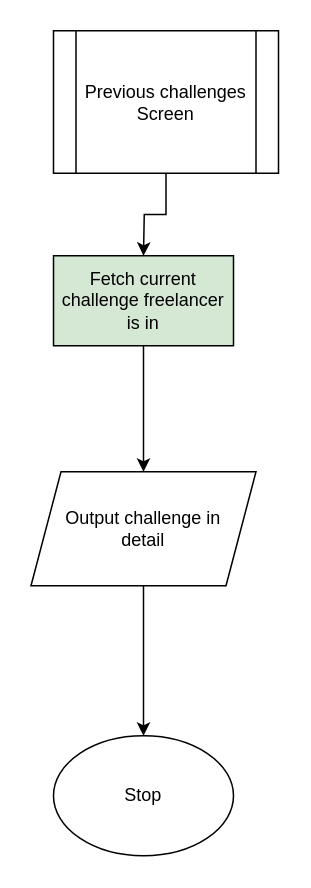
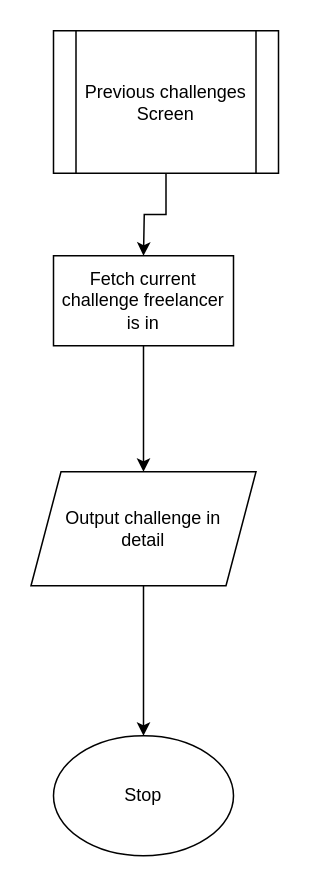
node "Fetch current challenge freelancer is in": fillcolor #d5e8d4 -> #ffffff
